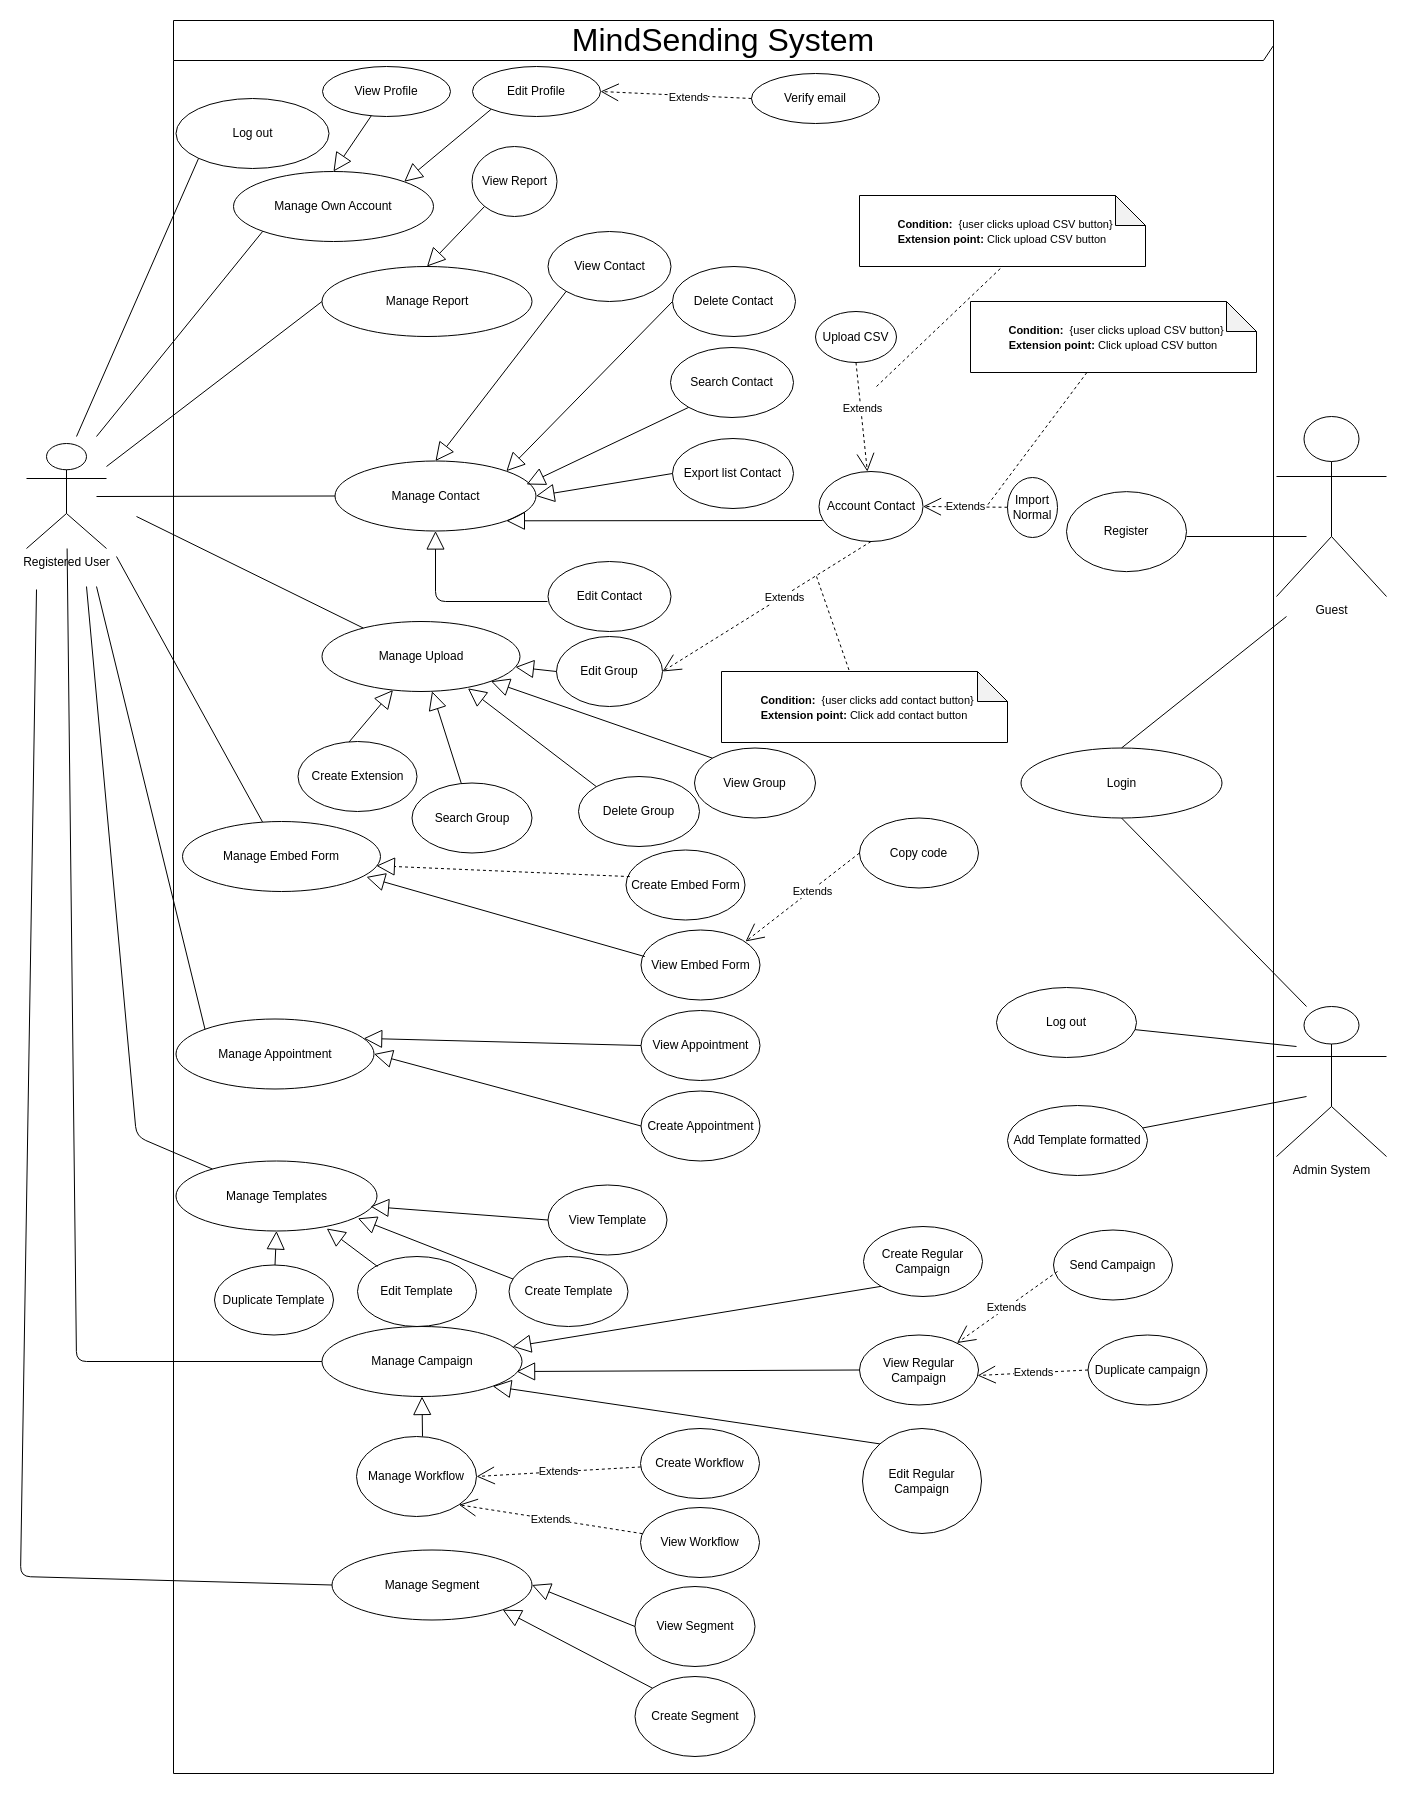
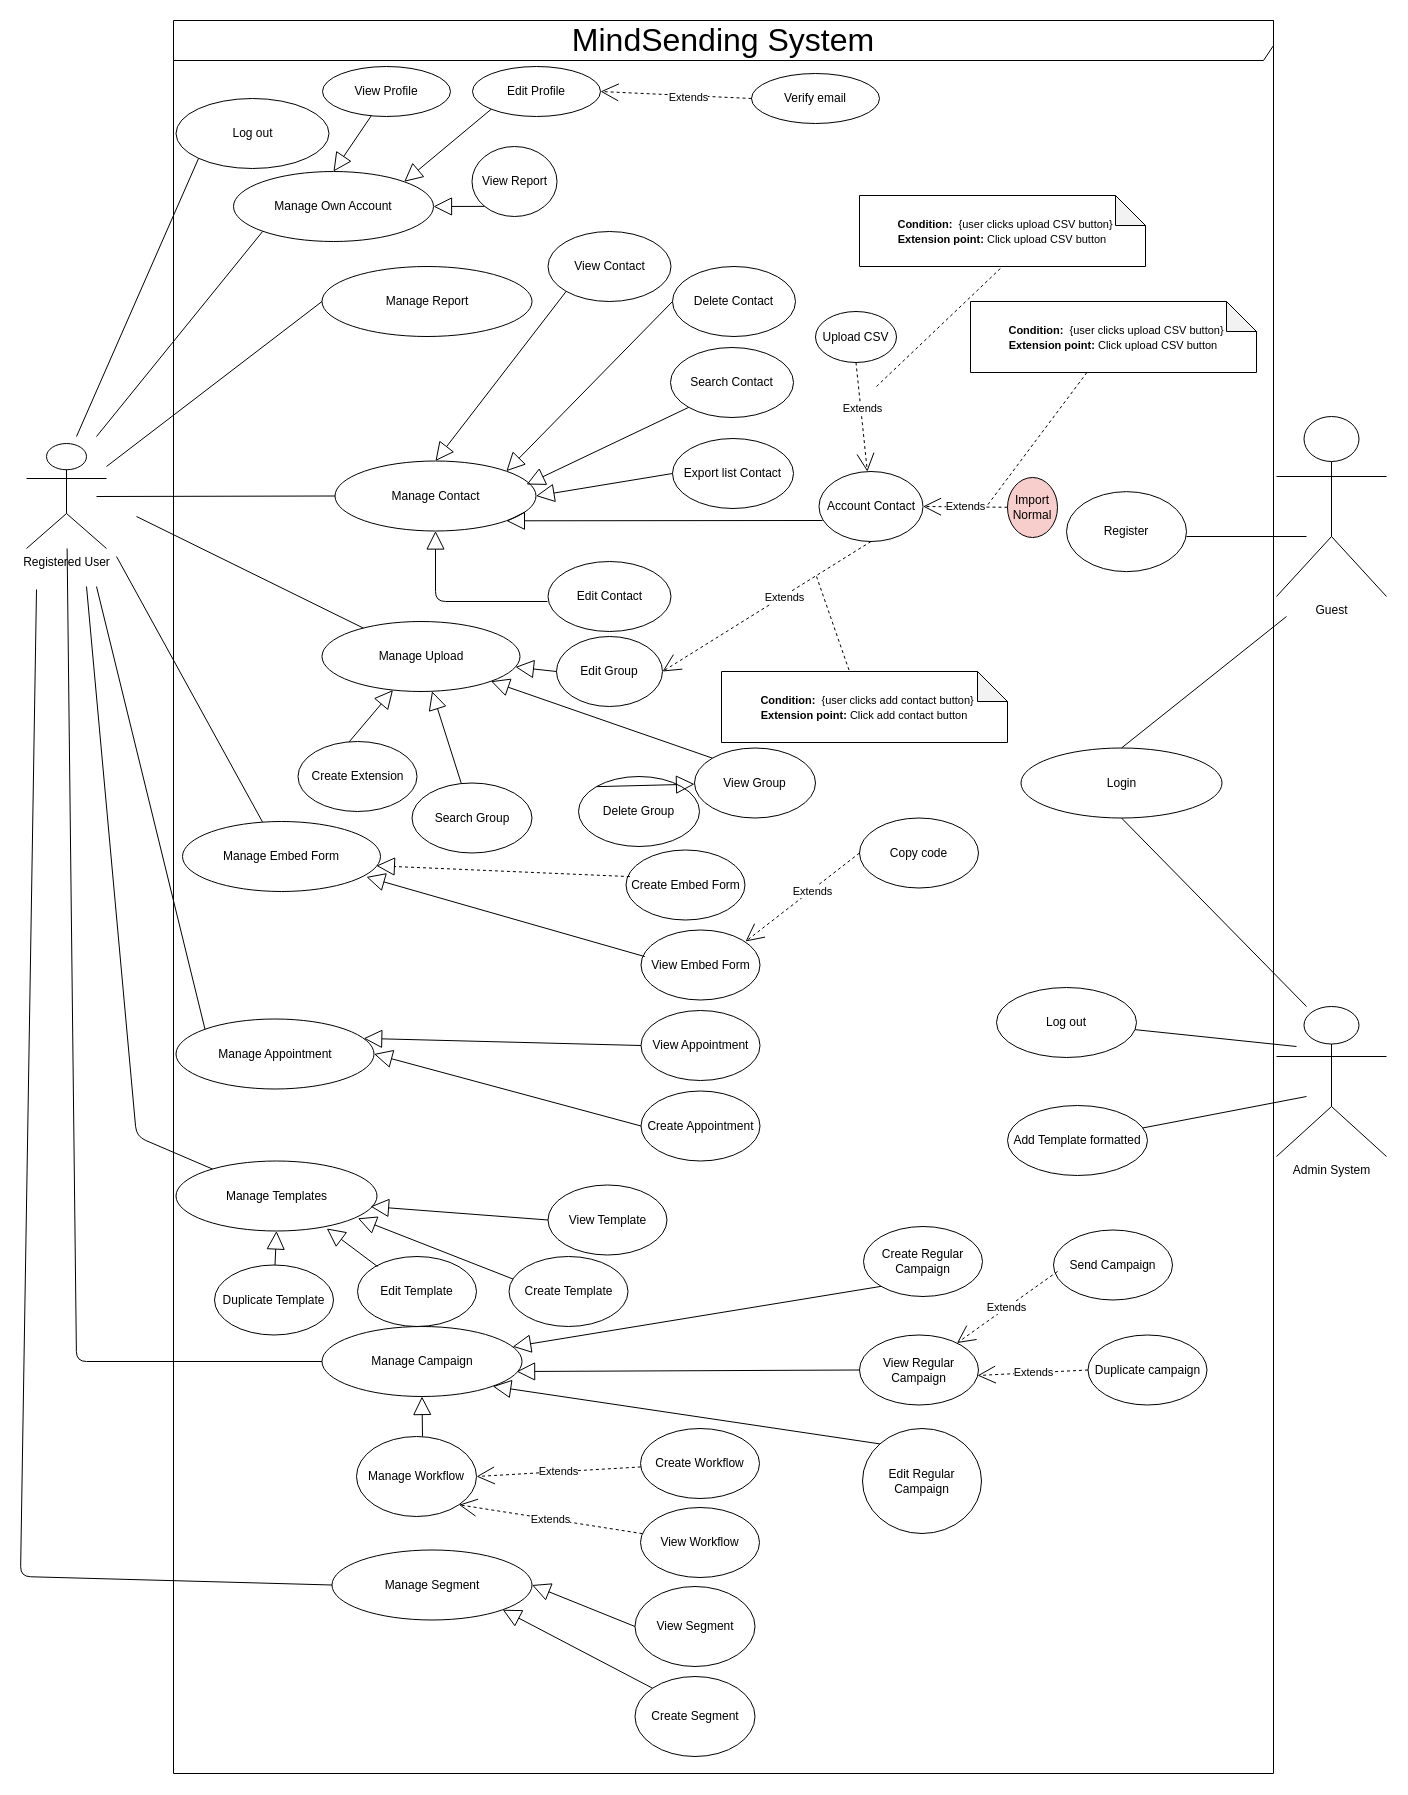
edge "View Report" -> "Manage Report": now "View Report" -> "Manage Own Account"
node "Import Normal": fillcolor #ffffff -> #f8cecc
edge "Delete Group" -> "Manage Upload": now "Delete Group" -> "View Group"
